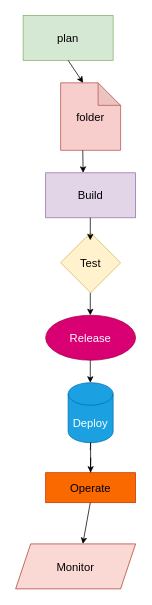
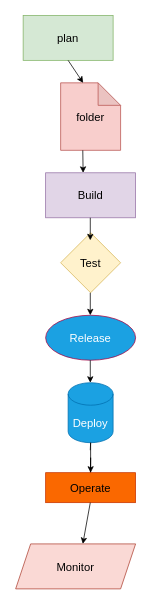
node "Release": fillcolor #d80073 -> #1ba1e2
